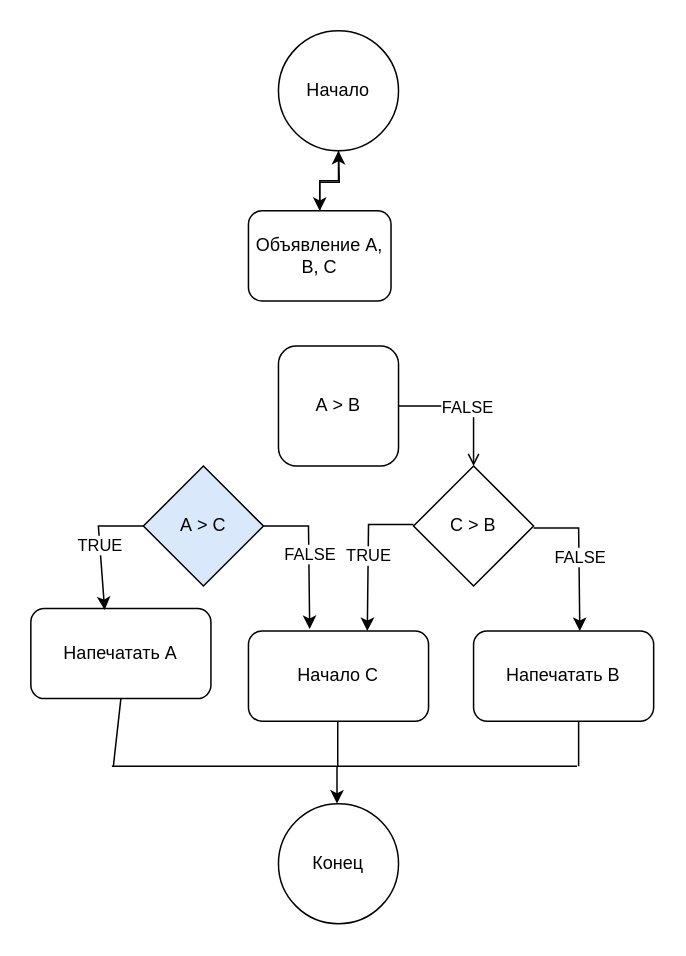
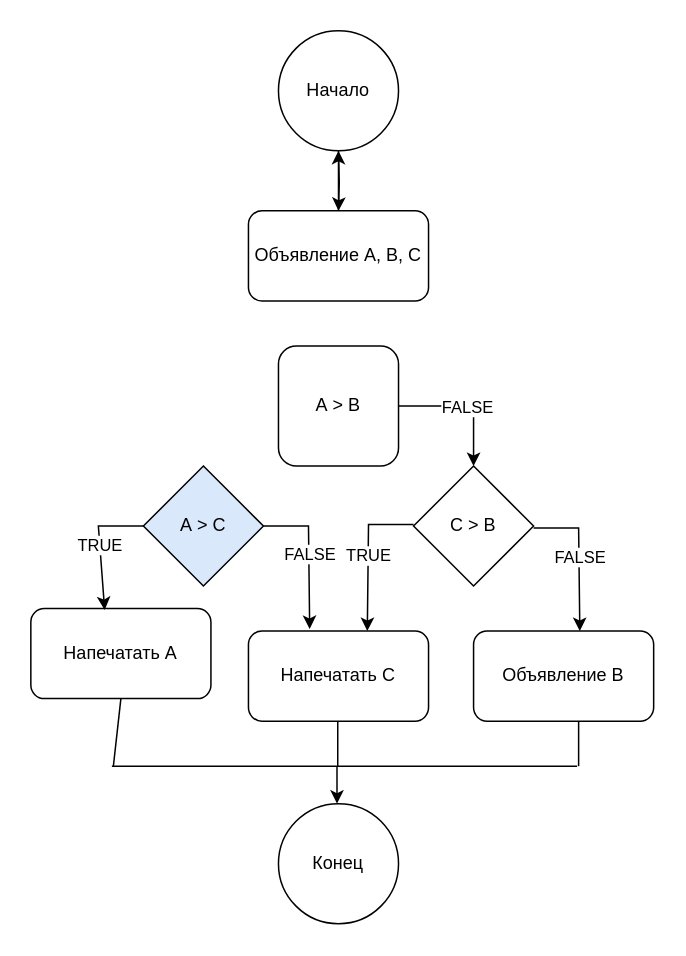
node "Объявление А, В, С": size 143x90 -> 180x90
edge "А > B" -> "С > B": arrowhead open -> classic
node "Начало С": label "Начало С" -> "Напечатать С"
node "Напечатать В": label "Напечатать В" -> "Объявление В"
